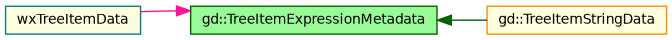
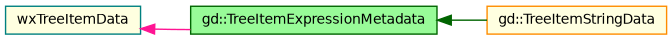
edge "wxTreeItemData" -> "gd::TreeItemExpressionMetadata": reversed
